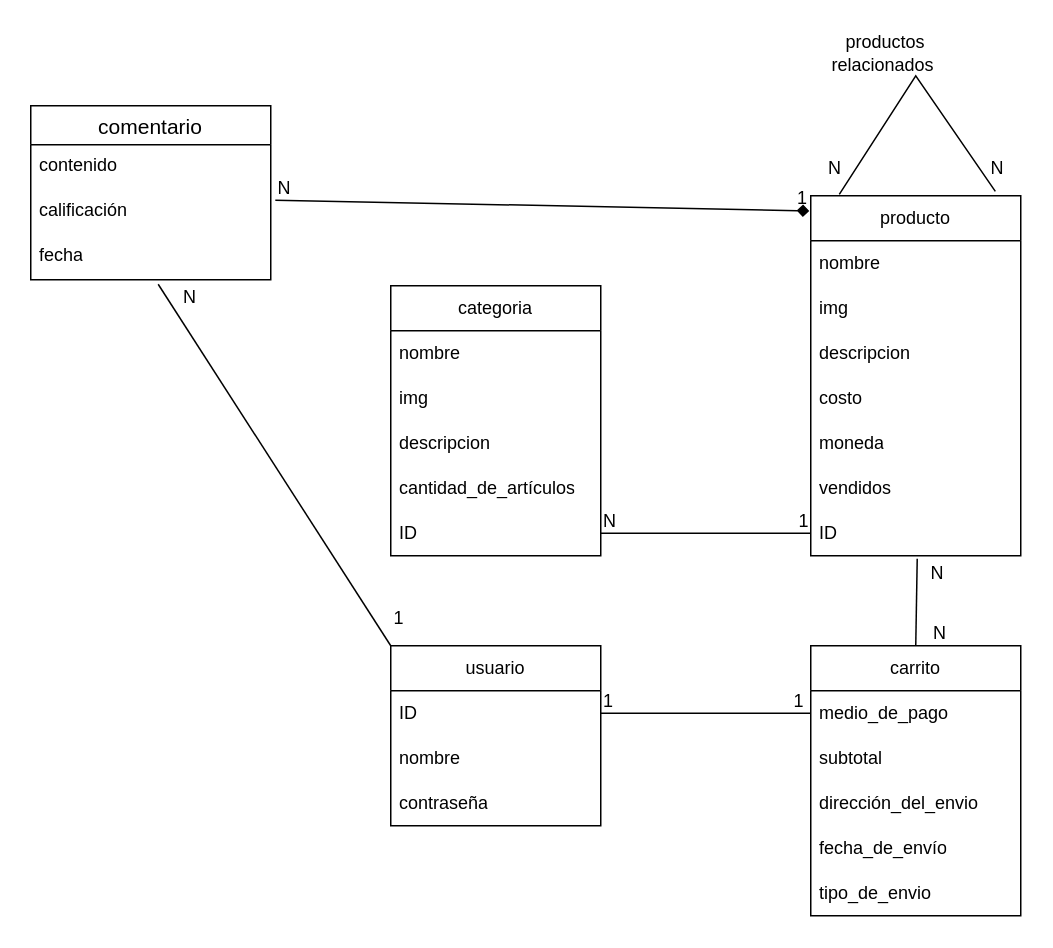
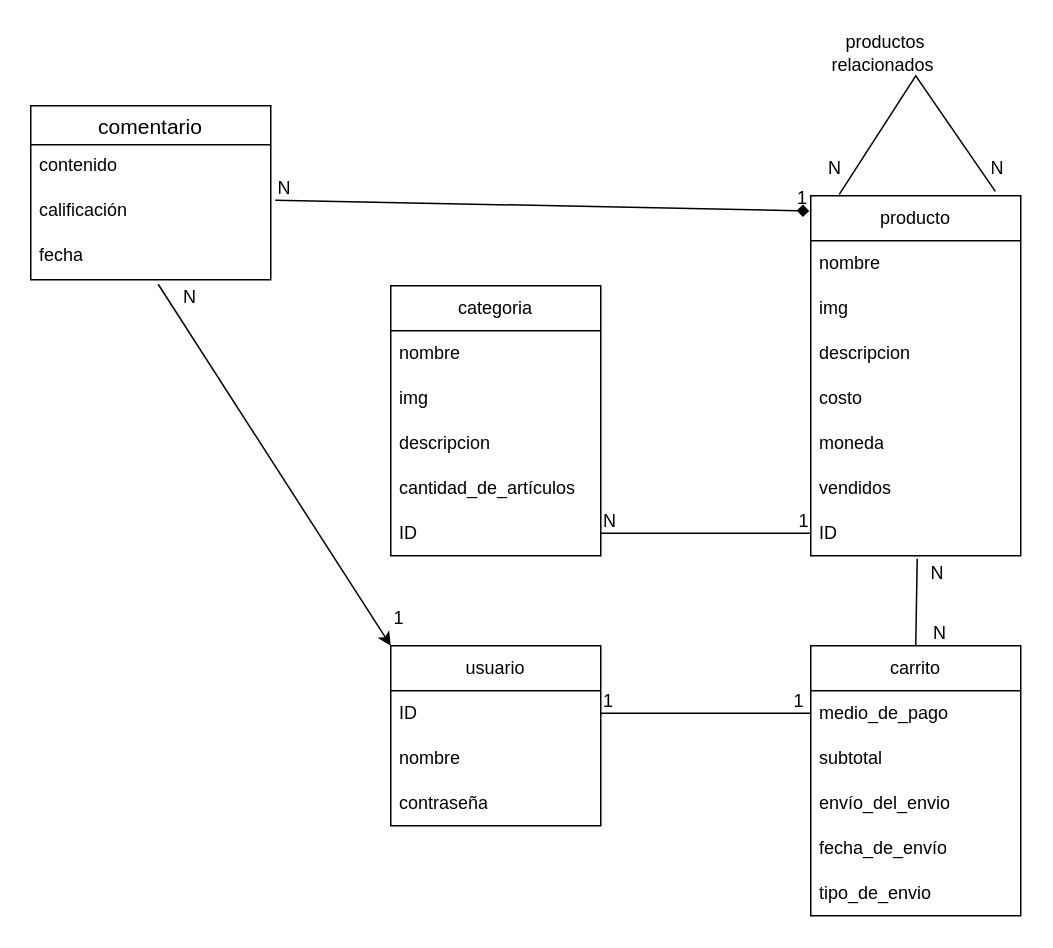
edge "fecha" -- "usuario": arrowhead none -> classic
node "dirección_del_envio": label "dirección_del_envio" -> "envío_del_envio"
